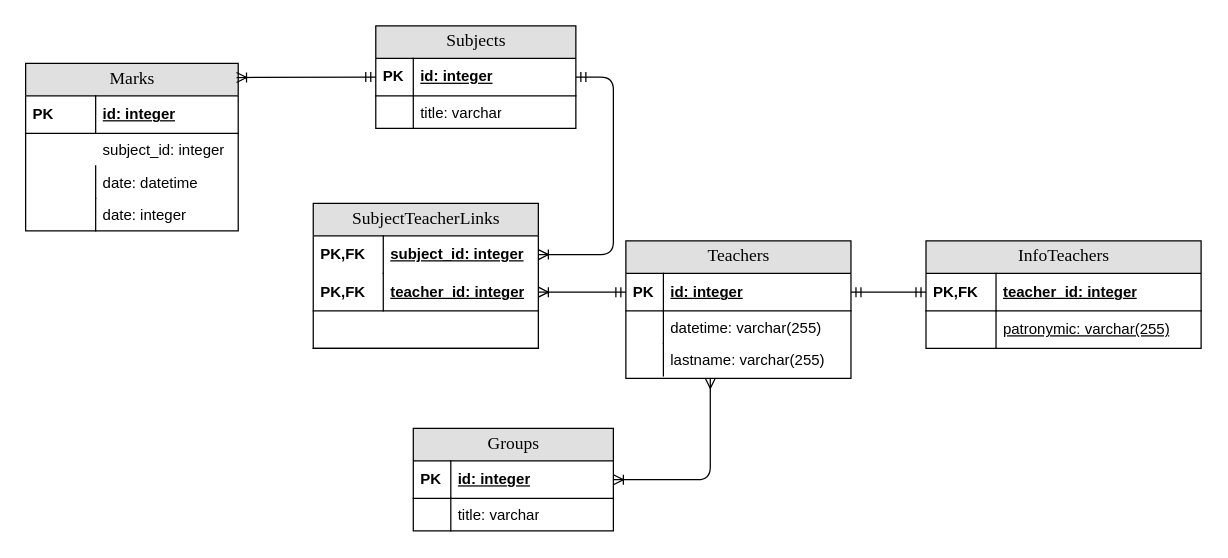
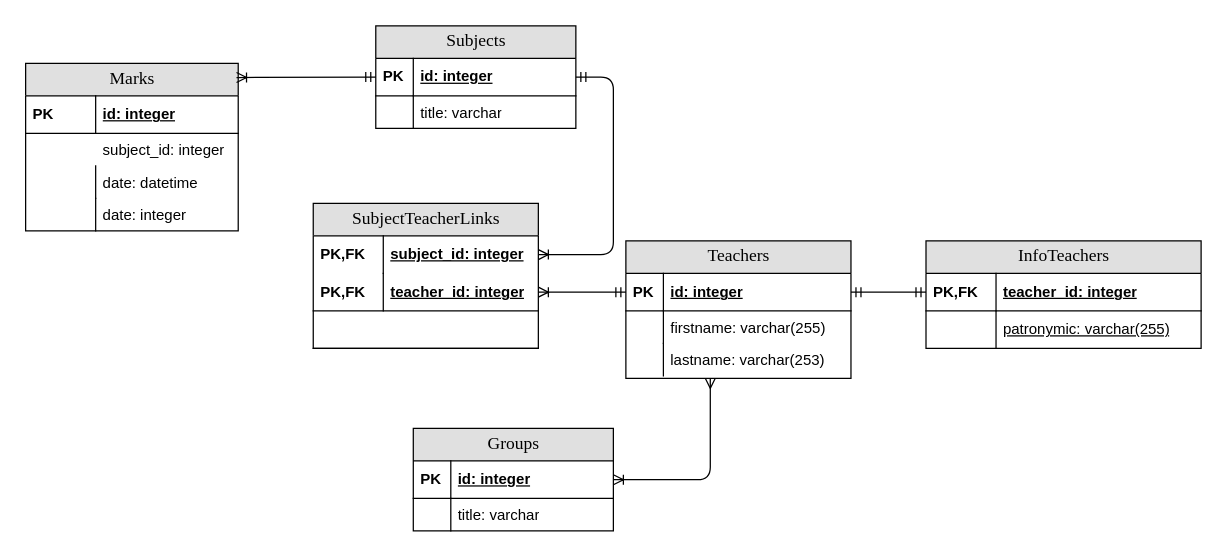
node "datetime: varchar(255)": label "datetime: varchar(255)" -> "firstname: varchar(255)"
node "lastname: varchar(255)": label "lastname: varchar(255)" -> "lastname: varchar(253)"
